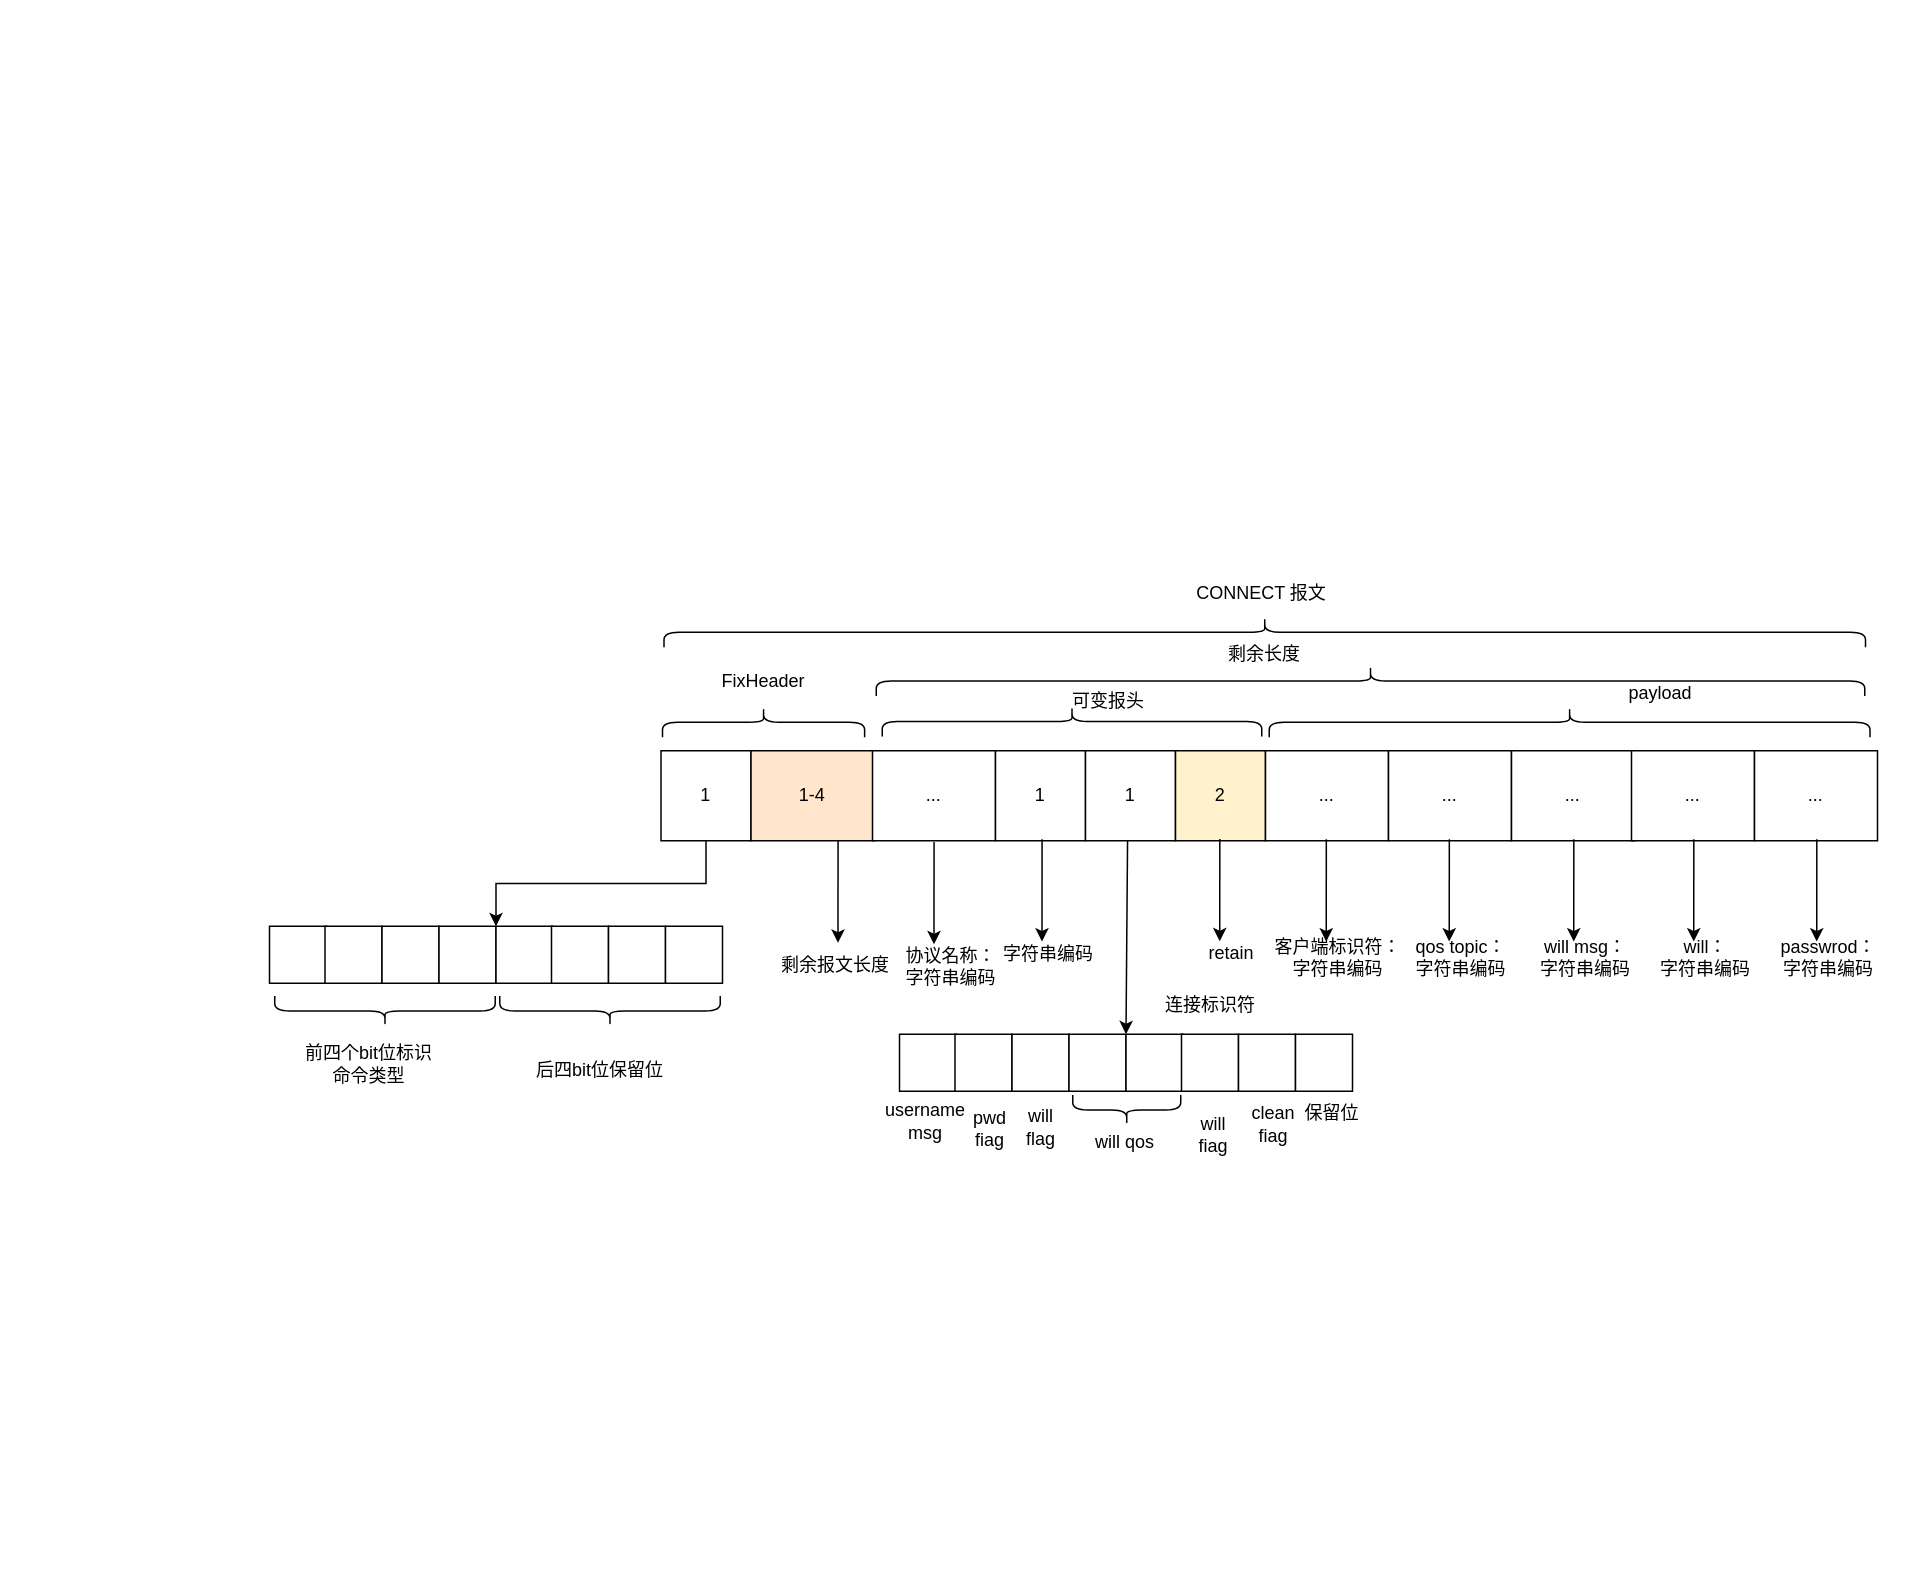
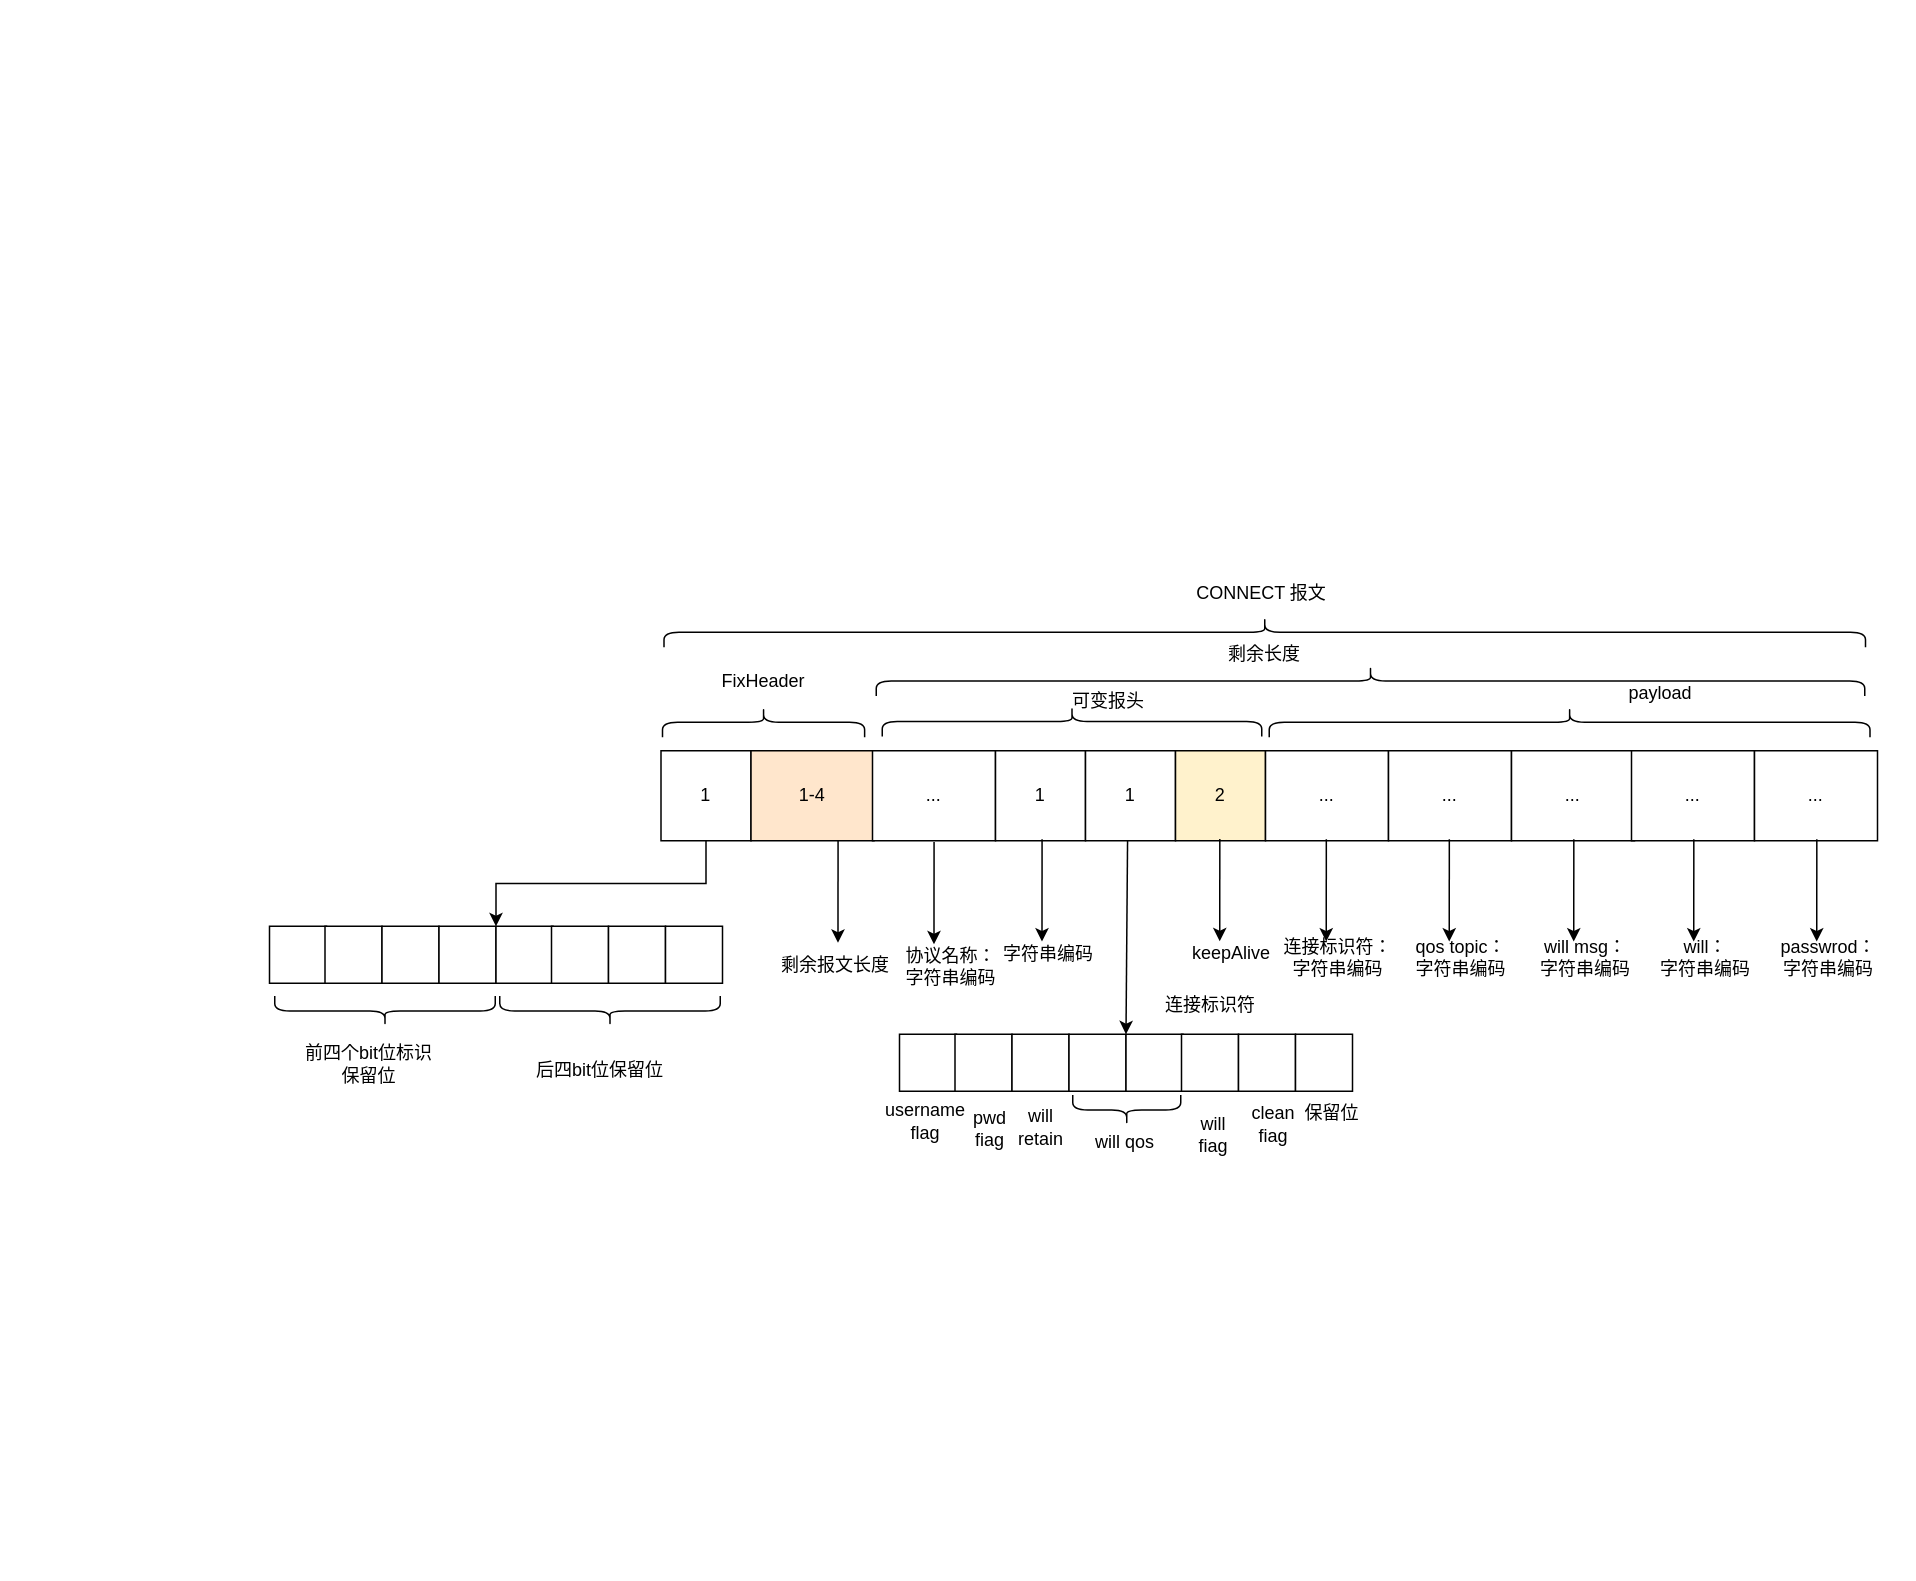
node "retain": label "retain" -> "keepAlive"
node "客户端标识符： 字符串编码": label "客户端标识符： 字符串编码" -> "连接标识符： 字符串编码"
node "前四个bit位标识 命令类型": label "前四个bit位标识 命令类型" -> "前四个bit位标识 保留位"
node "username msg": label "username msg" -> "username flag"
node "will flag": label "will flag" -> "will retain"
